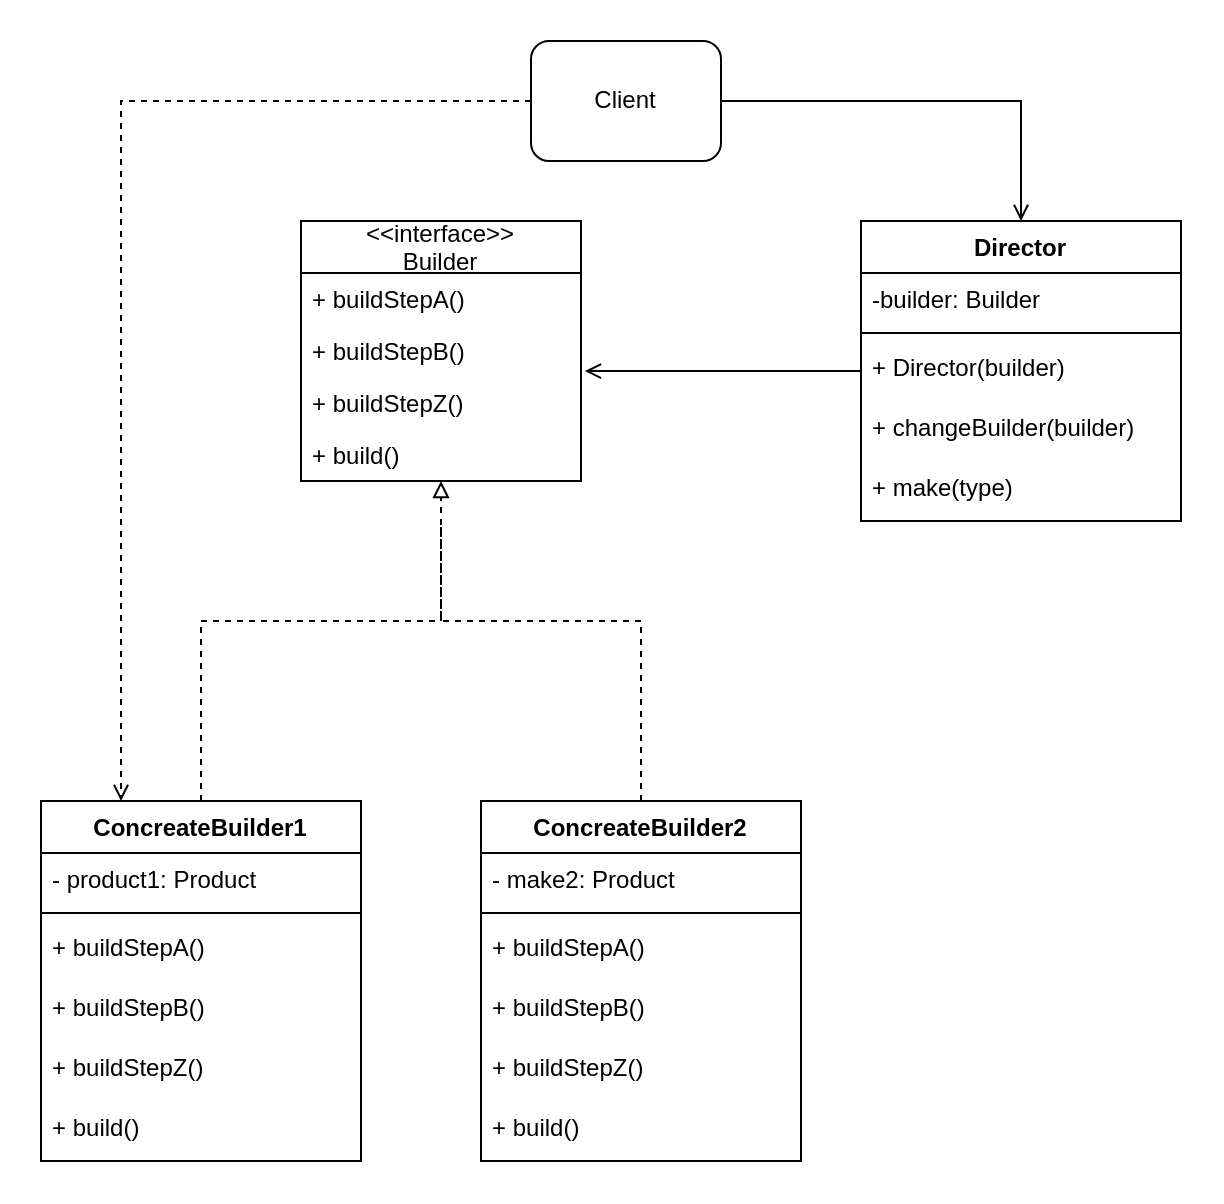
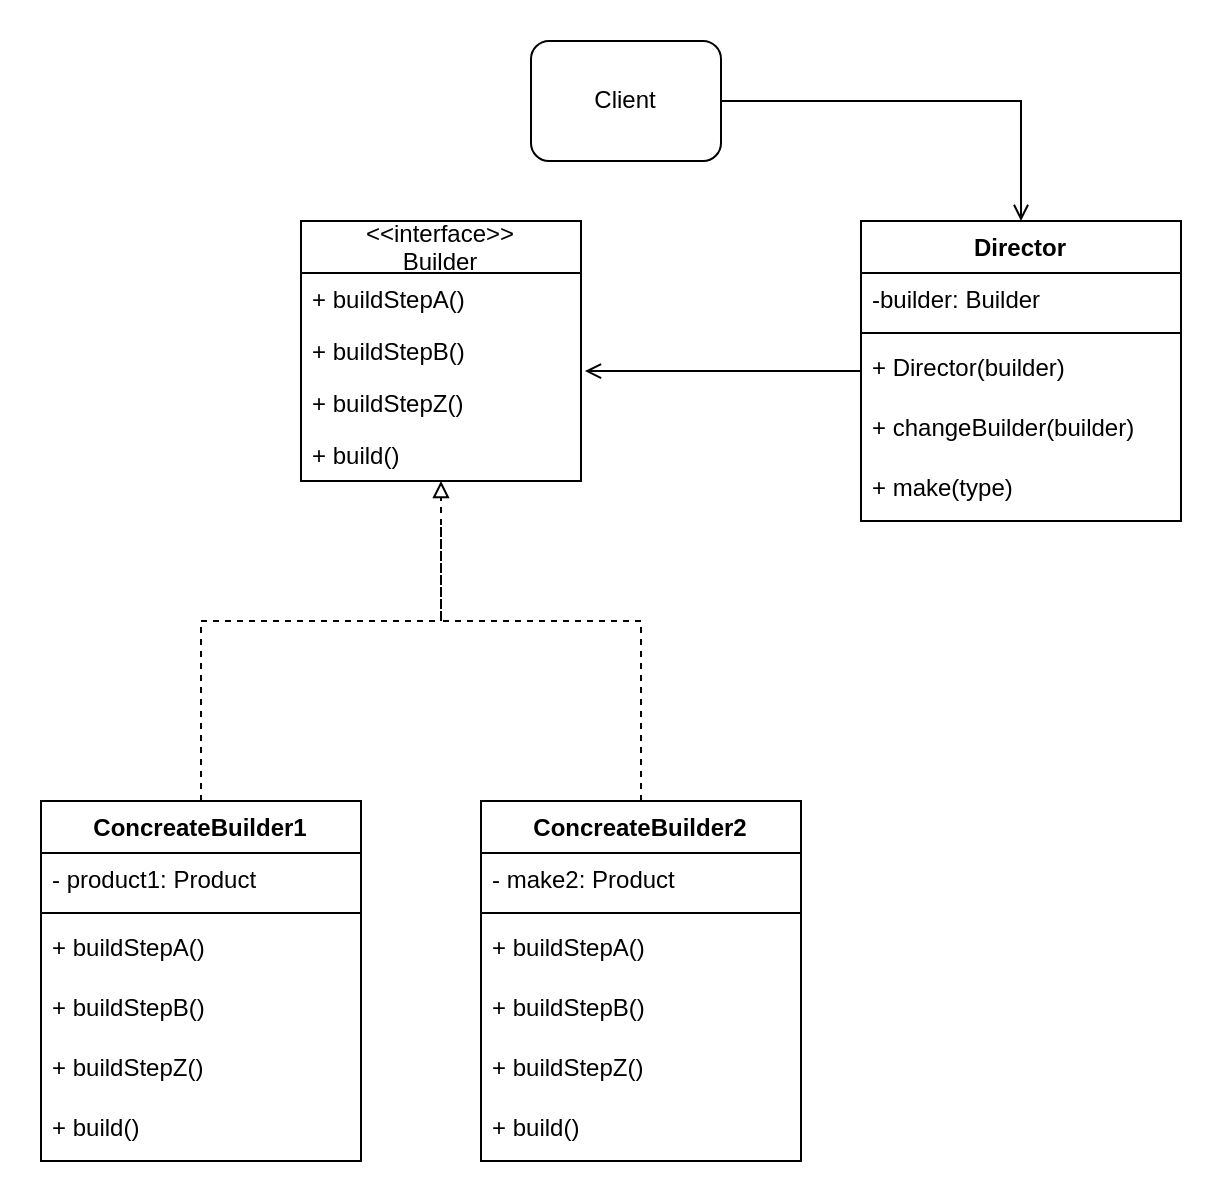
edge "Client" -> "ConcreateBuilder1": removed
